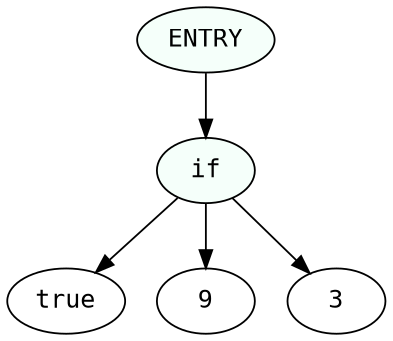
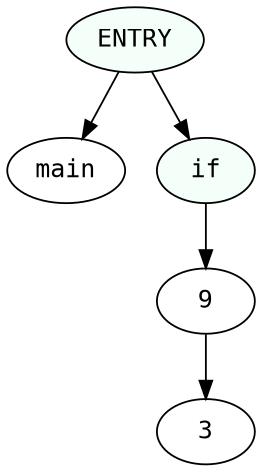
node "main": added
edge "if" -> "3": now "9" -> "3"
node "true": removed
